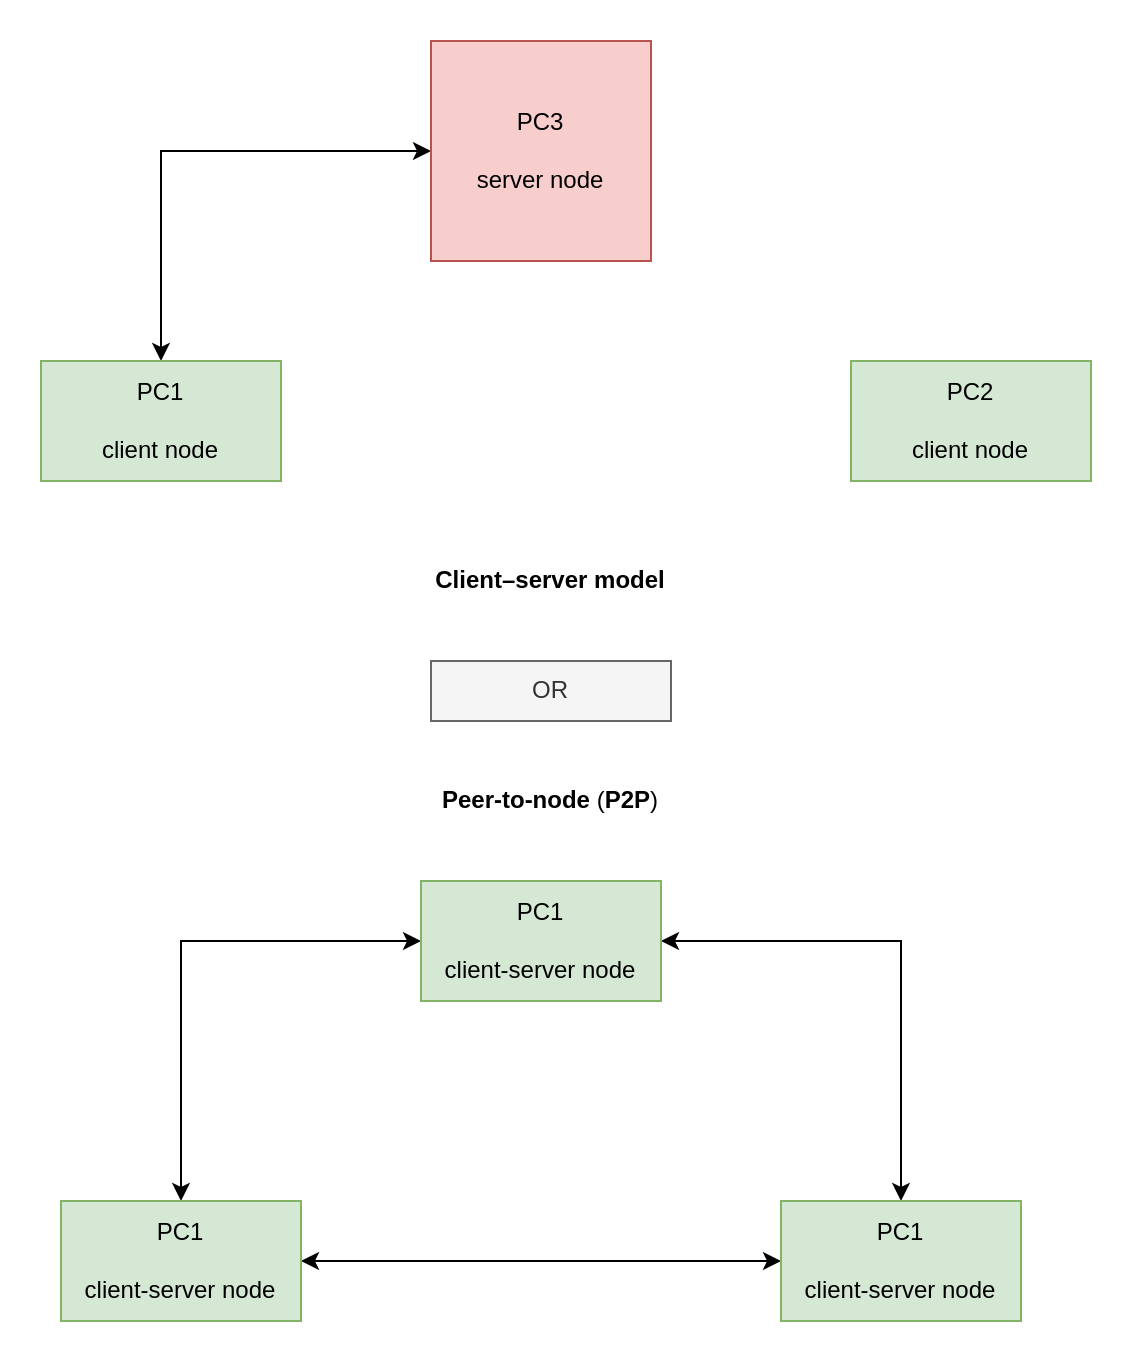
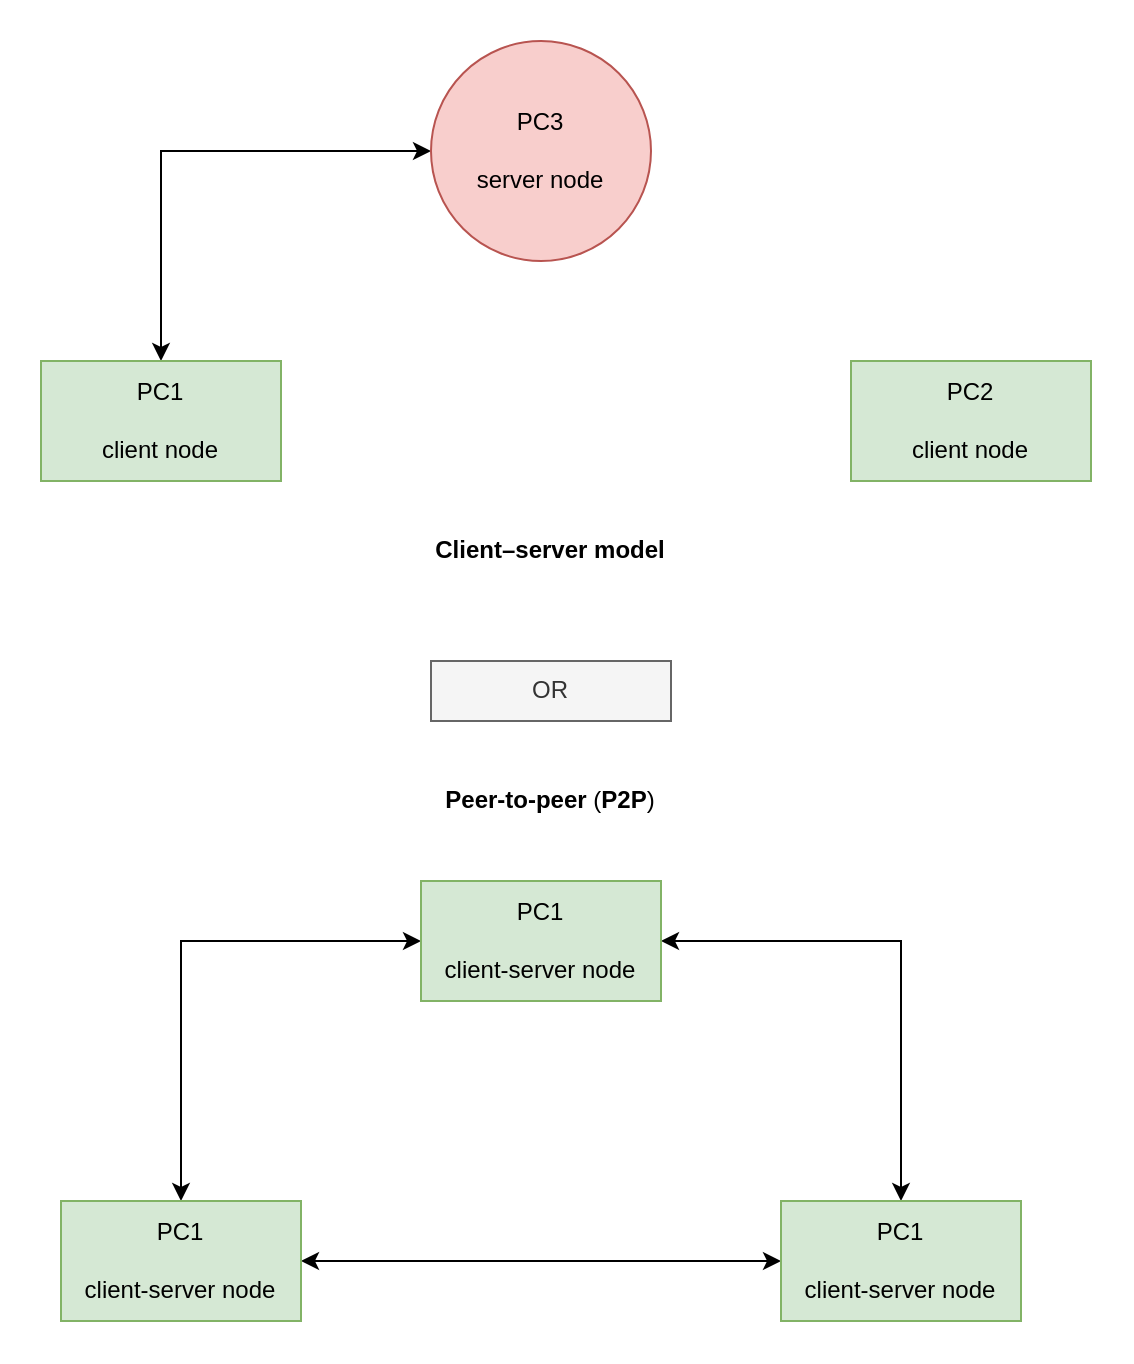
node "PC3 server node": shape rectangle -> ellipse
node "Client–server model": moved (551, 581) -> (551, 551)
node "Peer-to-node (P2P)": label "Peer-to-node (P2P)" -> "Peer-to-peer (P2P)"
